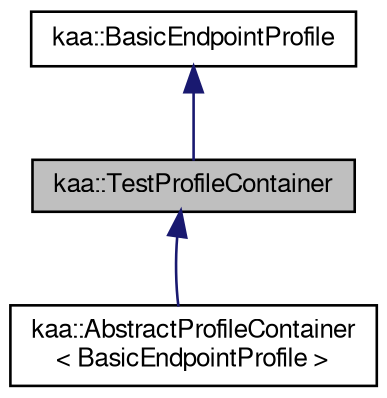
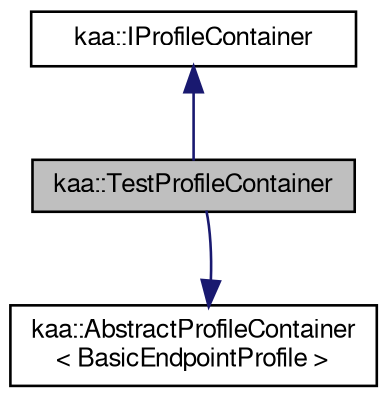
node "kaa::BasicEndpointProfile": label "kaa::BasicEndpointProfile" -> "kaa::IProfileContainer"
edge "kaa::AbstractProfileContainer < BasicEndpointProfile >" -> "kaa::TestProfileContainer": reversed
